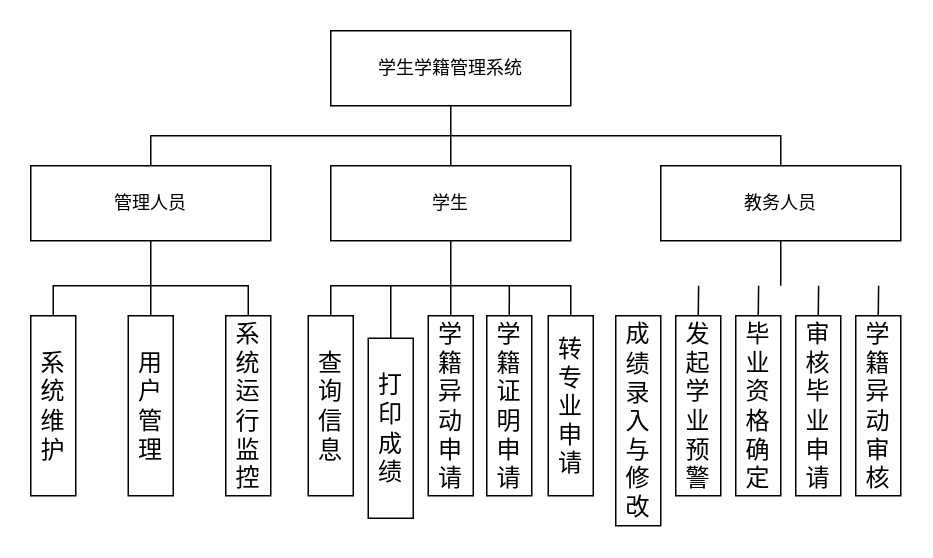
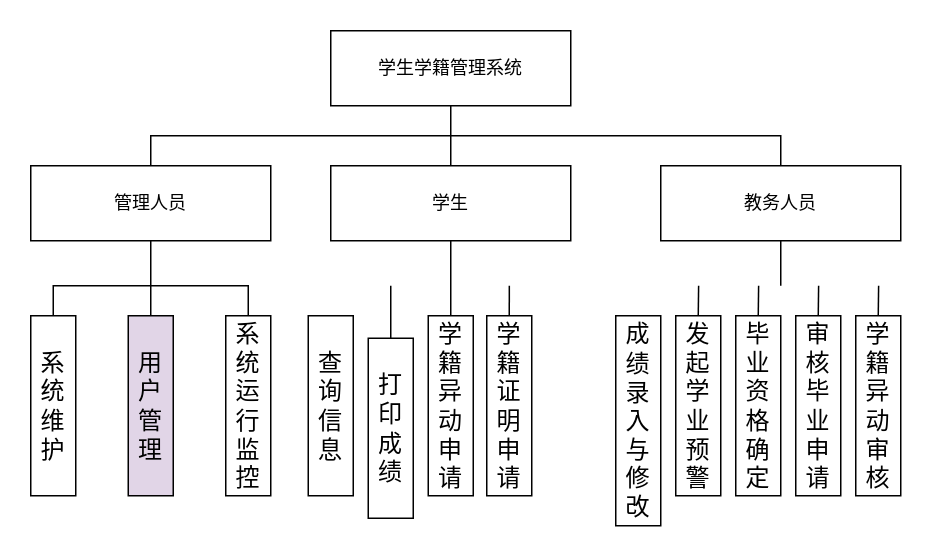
edge "查询信息" -- "转专业申请": removed
node "用户管理": fillcolor #ffffff -> #e1d5e7
node "转专业申请": removed
